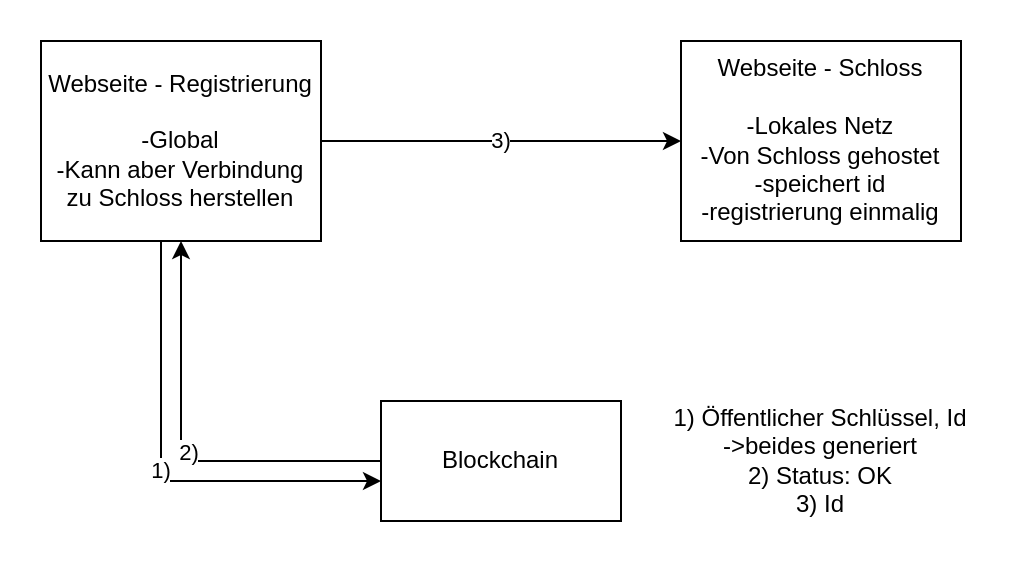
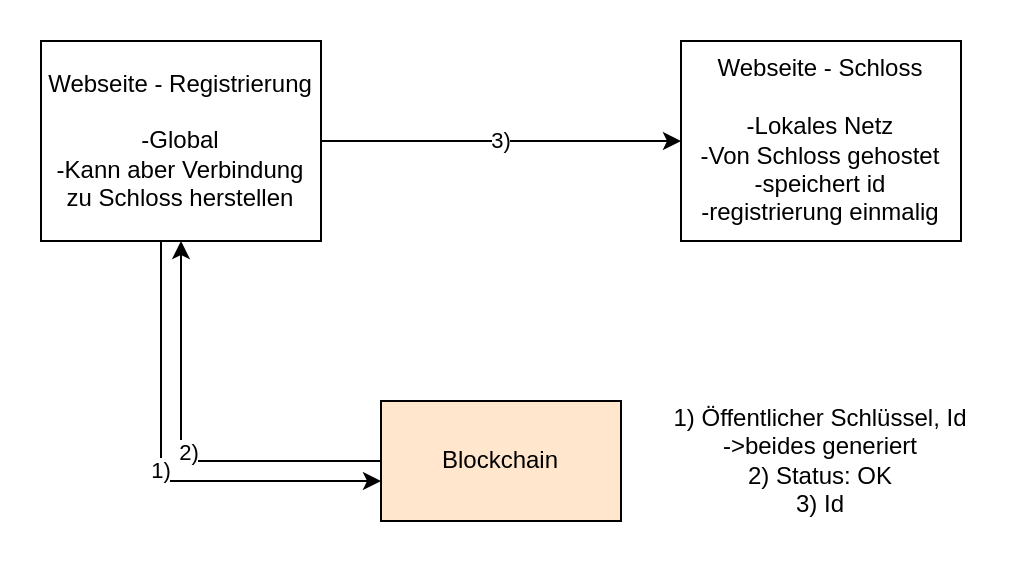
node "Blockchain": fillcolor #ffffff -> #ffe6cc
